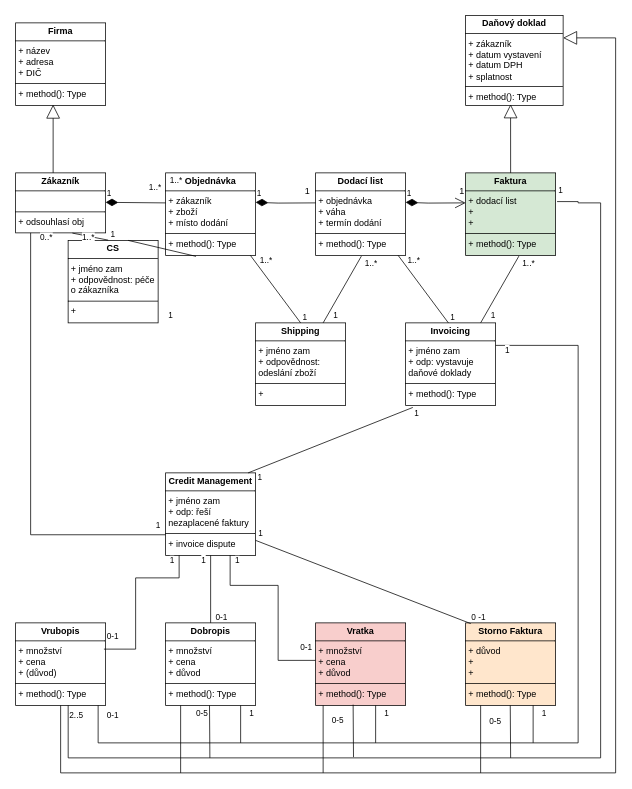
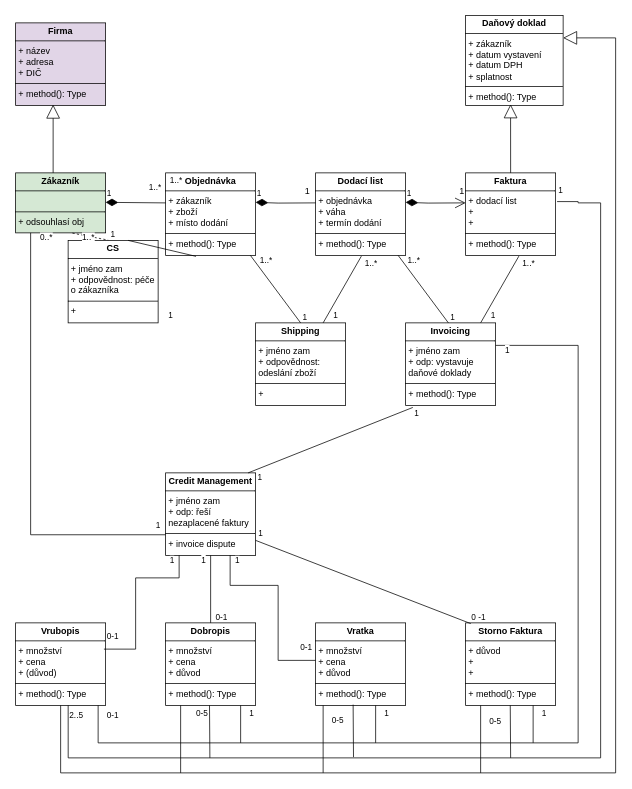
node "Firma + název + adresa + DIČ + method(): Type": fillcolor #ffffff -> #e1d5e7
node "Zákazník + odsouhlasí obj": fillcolor #ffffff -> #d5e8d4
node "Faktura + dodací list + + + method(): Type": fillcolor #d5e8d4 -> #ffffff
edge "Zákazník + odsouhlasí obj" -- "CS + jméno zam + odpovědnost: péče o zákazníka +": style solid -> dashed
node "Vratka + množství + cena + důvod + method(): Type": fillcolor #f8cecc -> #ffffff
node "Storno Faktura + důvod + + + method(): Type": fillcolor #ffe6cc -> #ffffff
